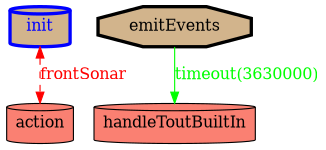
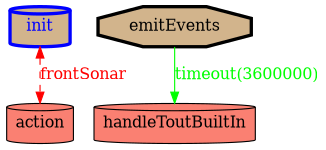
edge "emitEvents" -> "handleToutBuiltIn": label "timeout(3630000)" -> "timeout(3600000)"
